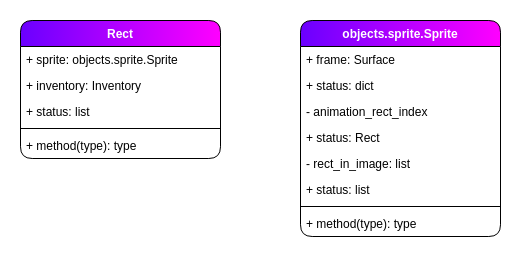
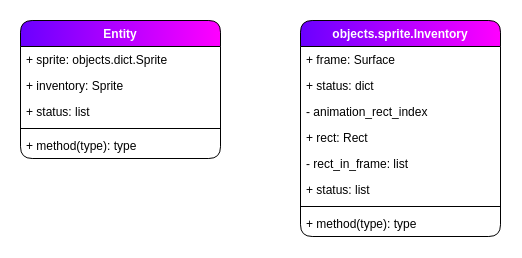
node "Rect": label "Rect" -> "Entity"
node "objects.sprite.Sprite": label "objects.sprite.Sprite" -> "objects.sprite.Inventory"
node "+ sprite: objects.sprite.Sprite": label "+ sprite: objects.sprite.Sprite" -> "+ sprite: objects.dict.Sprite"
node "+ inventory: Inventory": label "+ inventory: Inventory" -> "+ inventory: Sprite"
node "+ status: Rect": label "+ status: Rect" -> "+ rect: Rect"
node "- rect_in_image: list": label "- rect_in_image: list" -> "- rect_in_frame: list"
